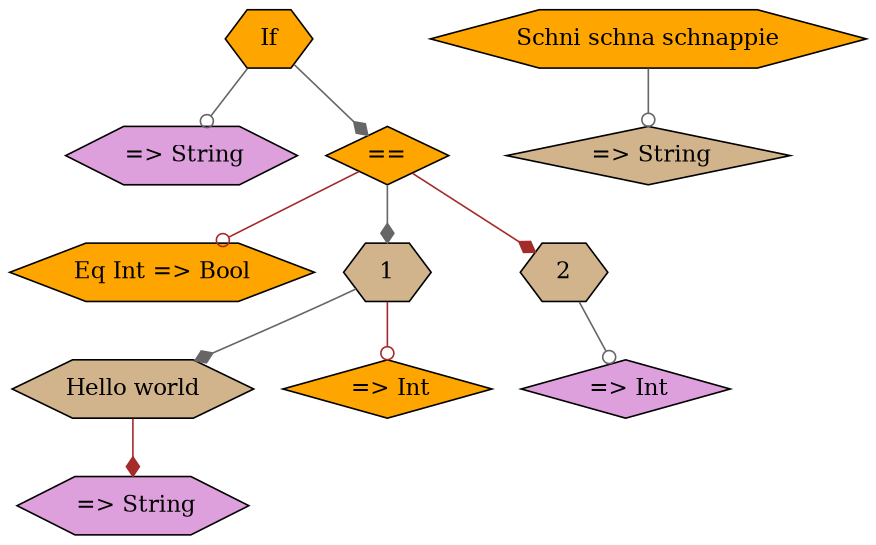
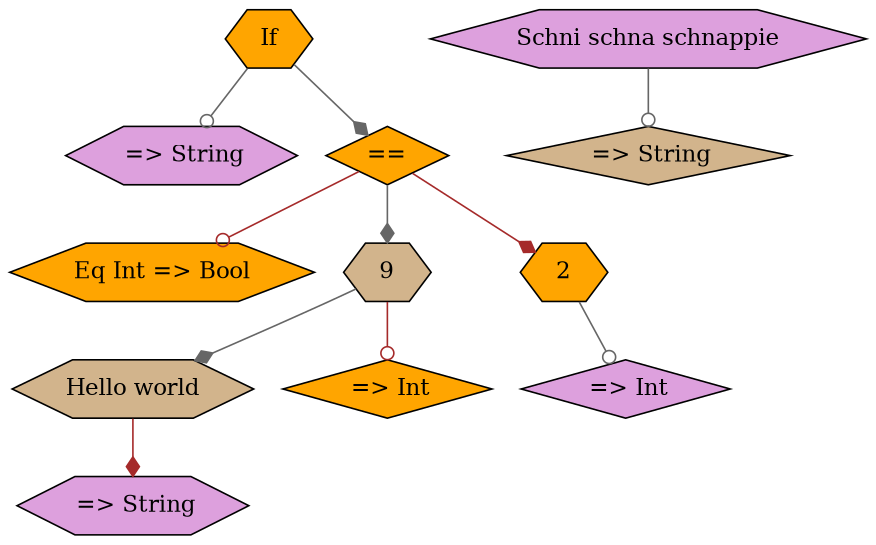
node "Schni schna schnappie": fillcolor orange -> plum
node "1": label "1" -> "9"
node "2": fillcolor tan -> orange
